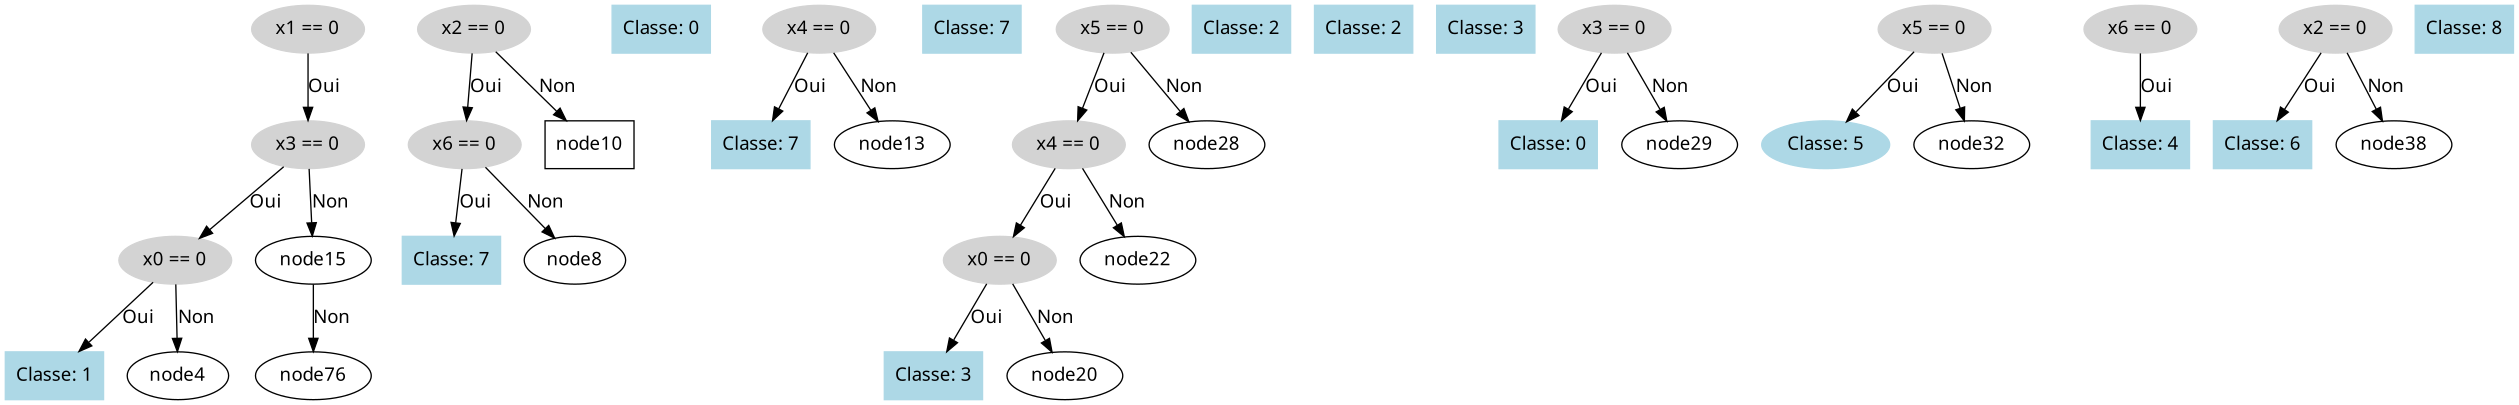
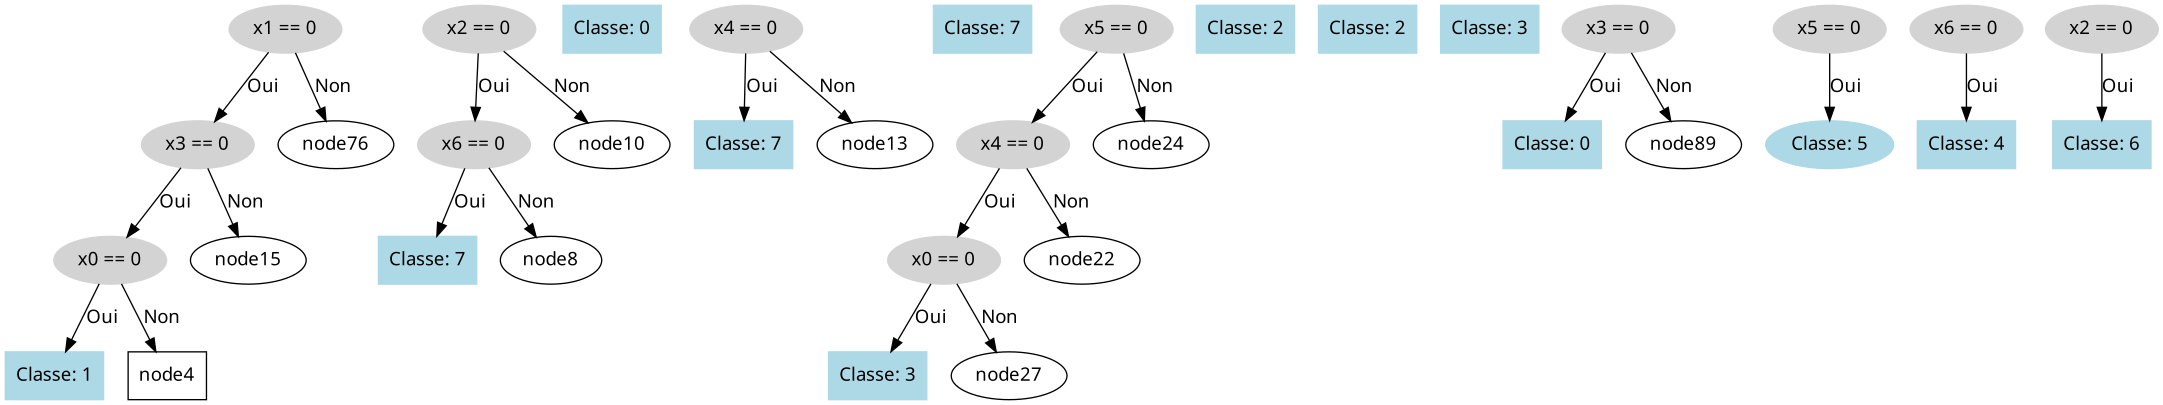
node "Classe: 8": removed
node "node10": shape box -> ellipse
node "node28": label "node28" -> "node24"
node "node29": label "node29" -> "node89"
node "node32": removed
node "node38": removed
edge "node15" -> "node76": now "x1 == 0" -> "node76"
node "node4": shape ellipse -> box
node "node20": label "node20" -> "node27"
